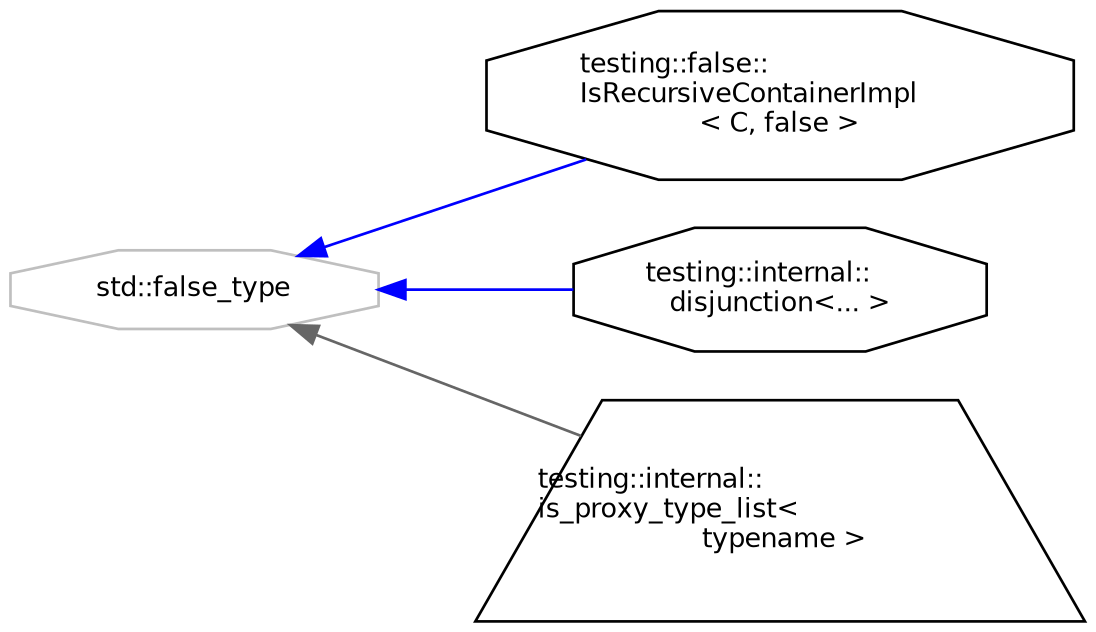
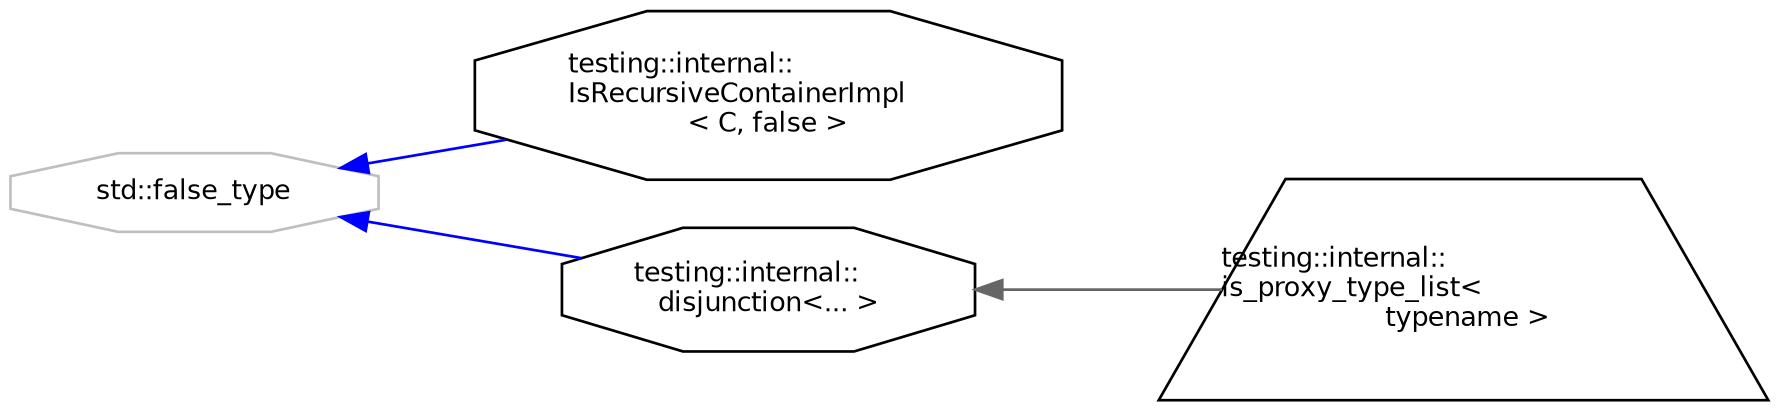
node "testing::false:: IsRecursiveContainerImpl < C, false >": label "testing::false:: IsRecursiveContainerImpl < C, false >" -> "testing::internal:: IsRecursiveContainerImpl < C, false >"
edge "testing::internal:: is_proxy_type_list< typename >" -> "std::false_type": now "testing::internal:: is_proxy_type_list< typename >" -> "testing::internal:: disjunction<... >"
